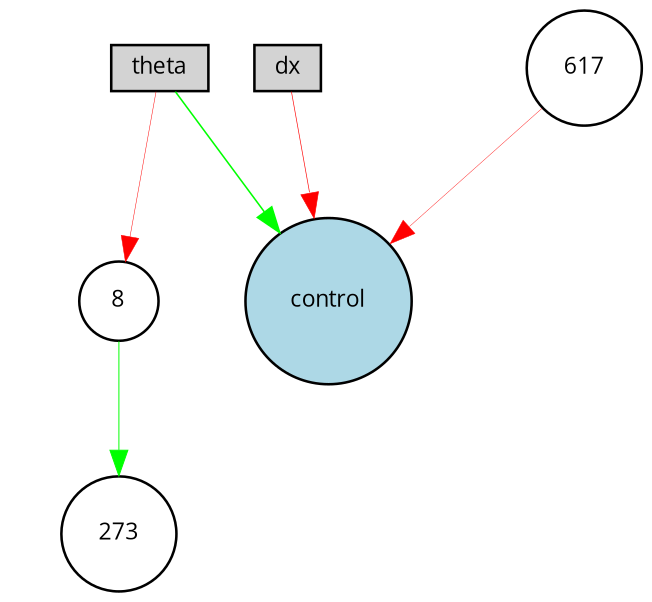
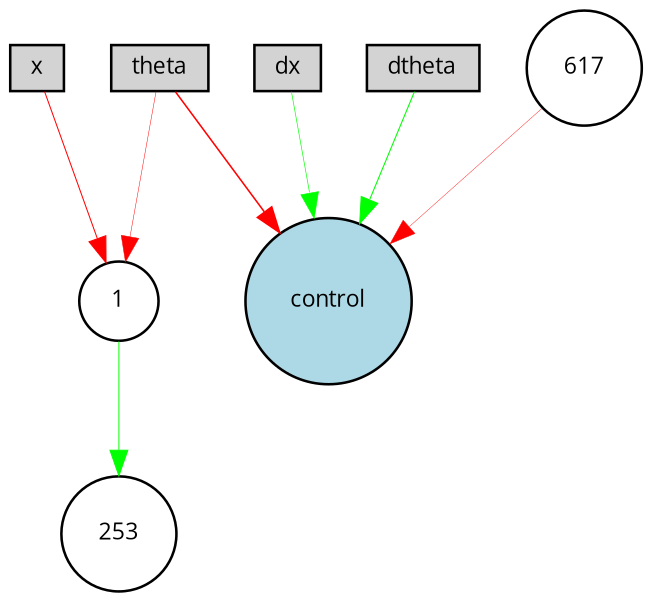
node "x": added
node "dtheta": added
edge "dx" -> "control": color red -> green
edge "theta" -> "control": color green -> red
node "8": label "8" -> "1"
node "273": label "273" -> "253"
